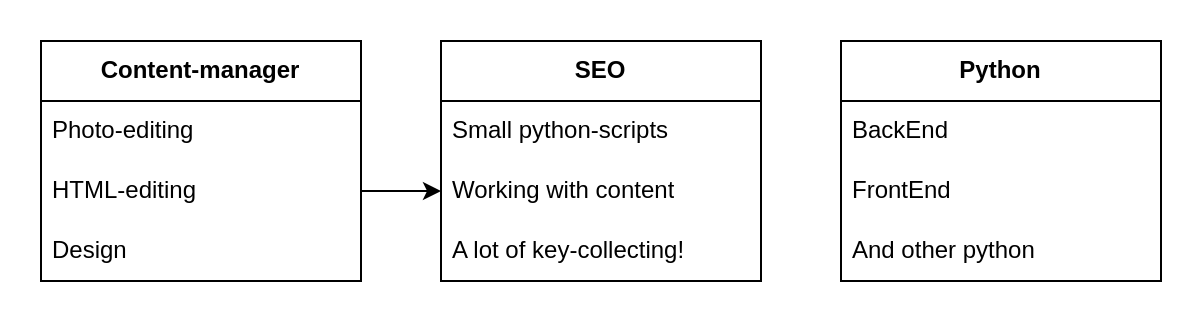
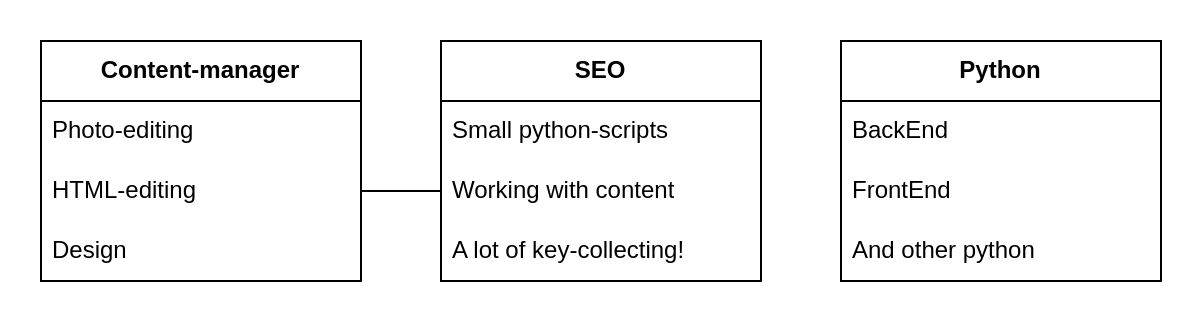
edge "HTML-editing" -> "Working with content": arrowhead classic -> none
